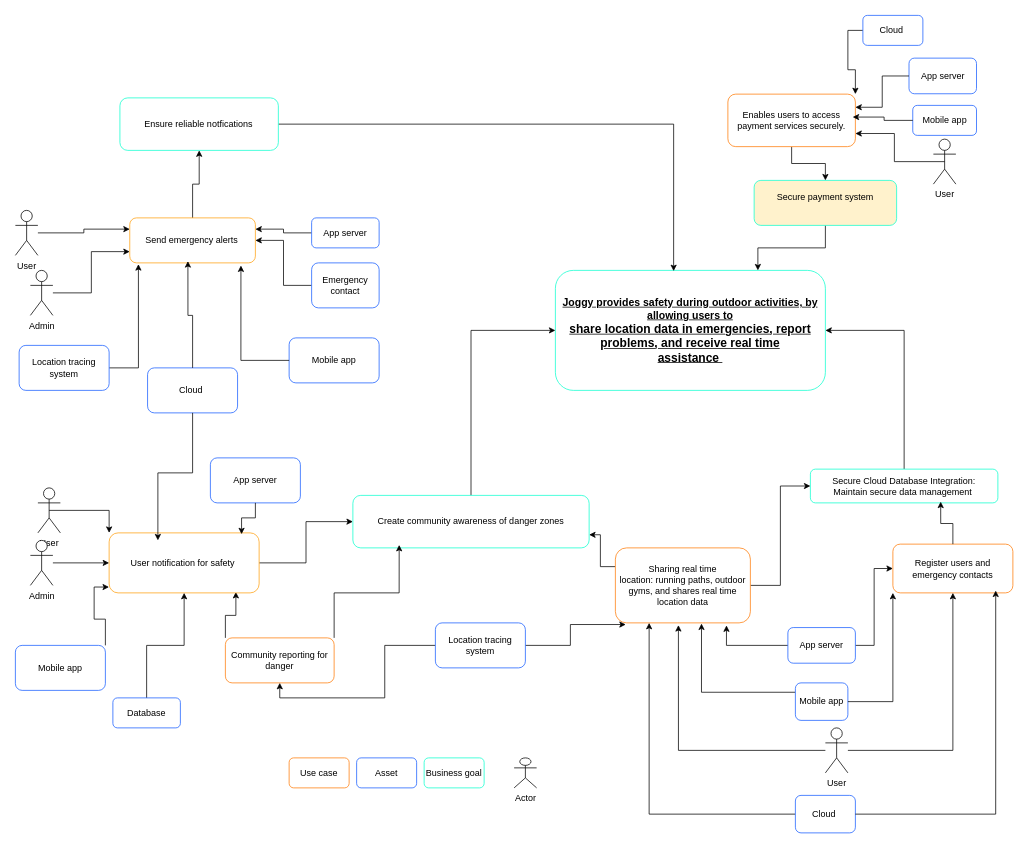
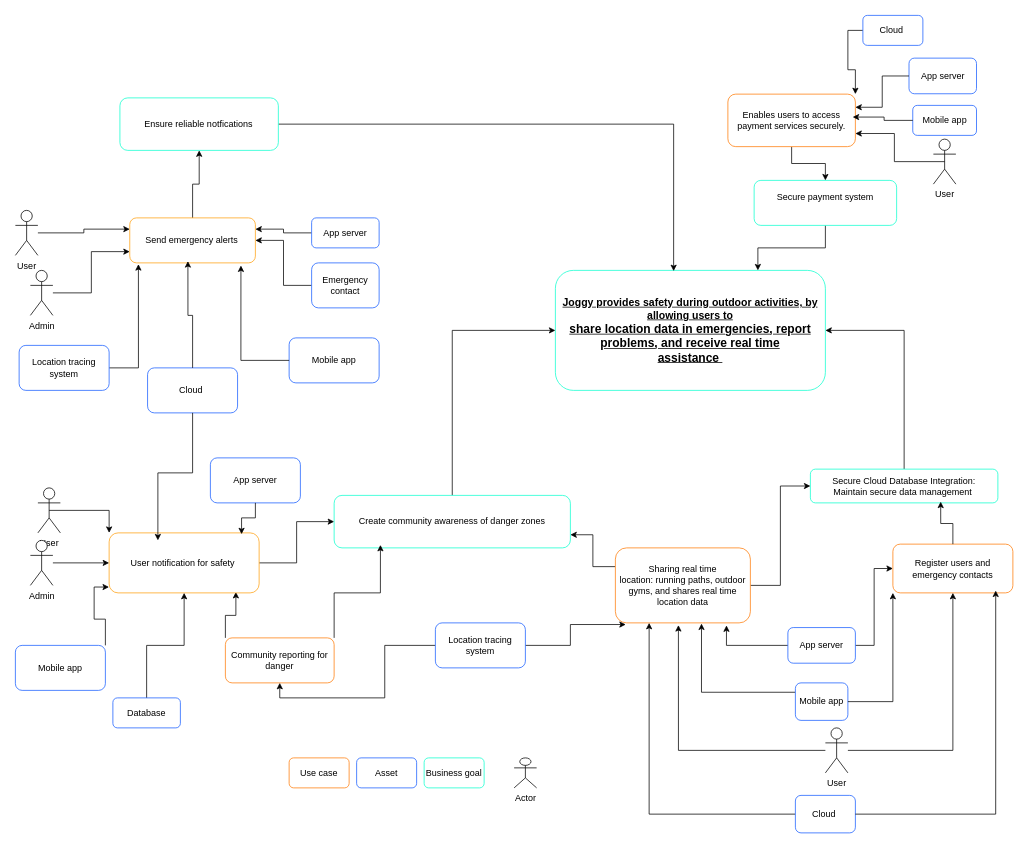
node "Secure payment system": fillcolor #fff2cc -> #ffffff
node "Create community awareness of danger zones": moved (471, 522) -> (452, 522)
